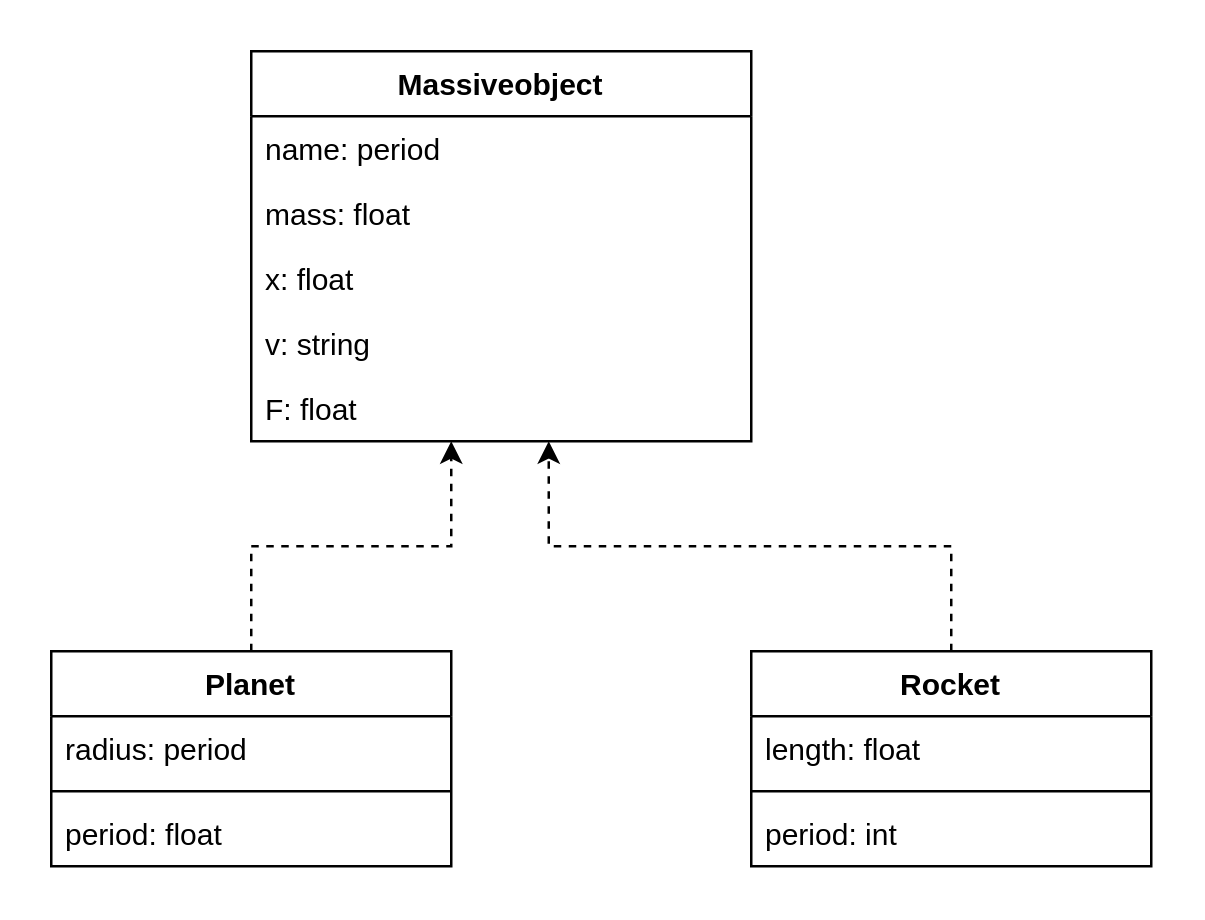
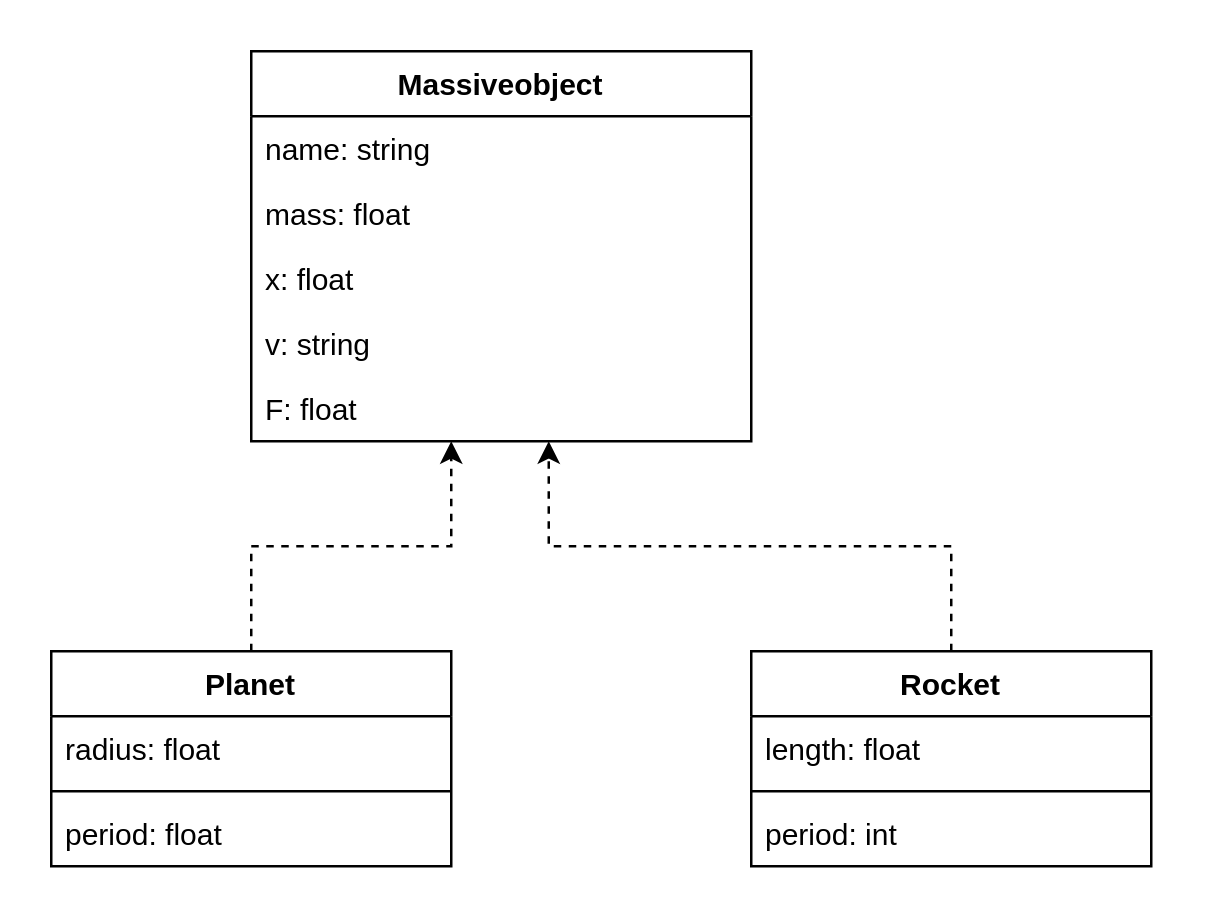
node "name: period": label "name: period" -> "name: string"
node "radius: period": label "radius: period" -> "radius: float"
